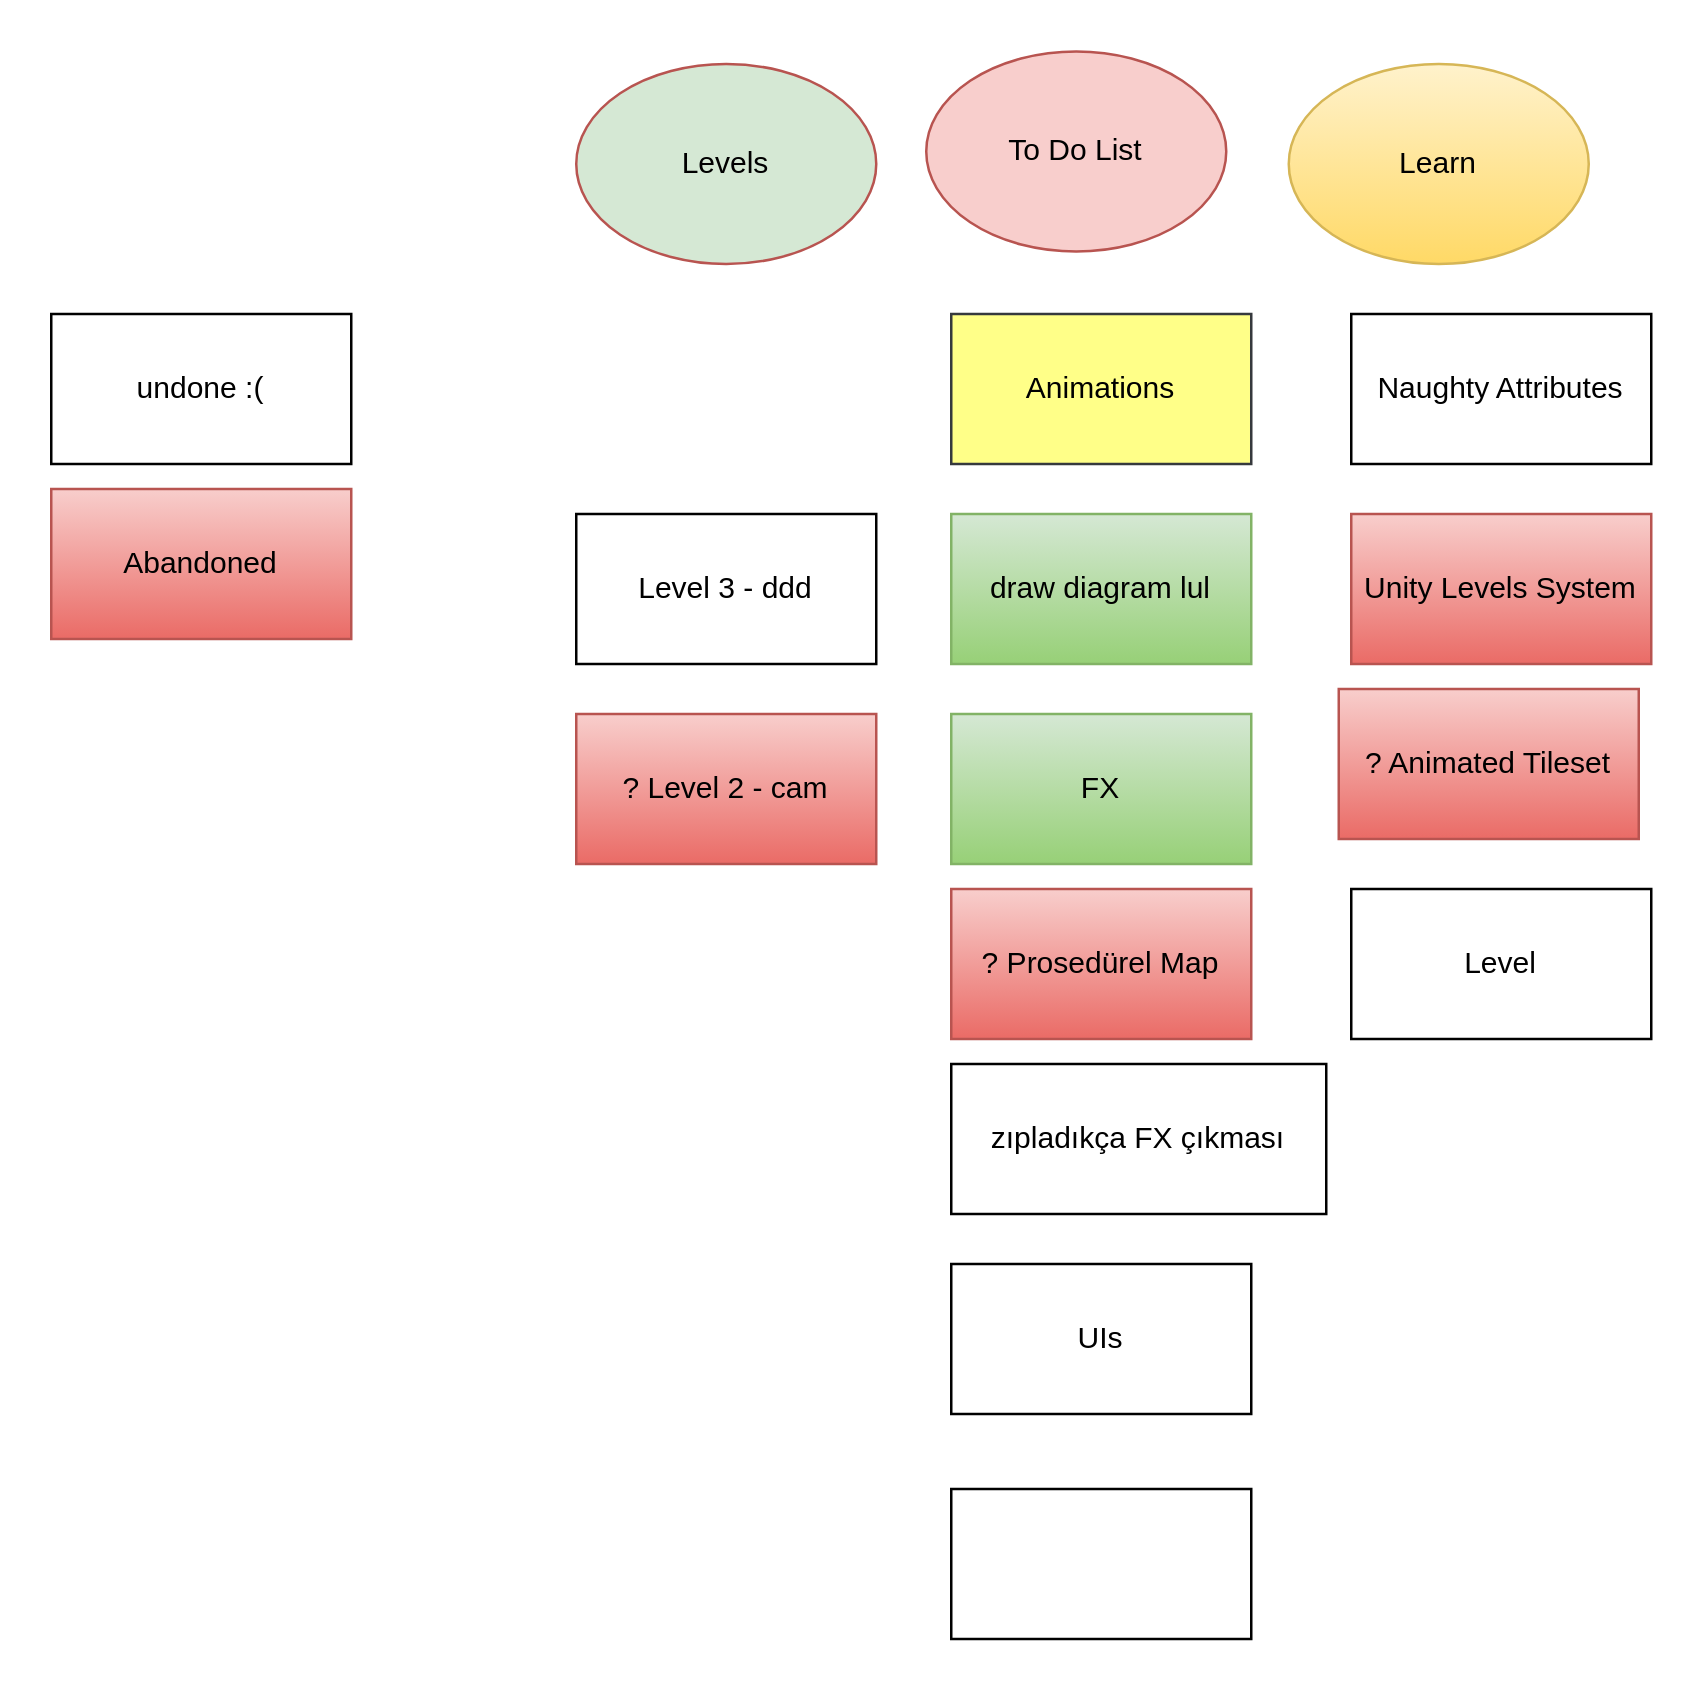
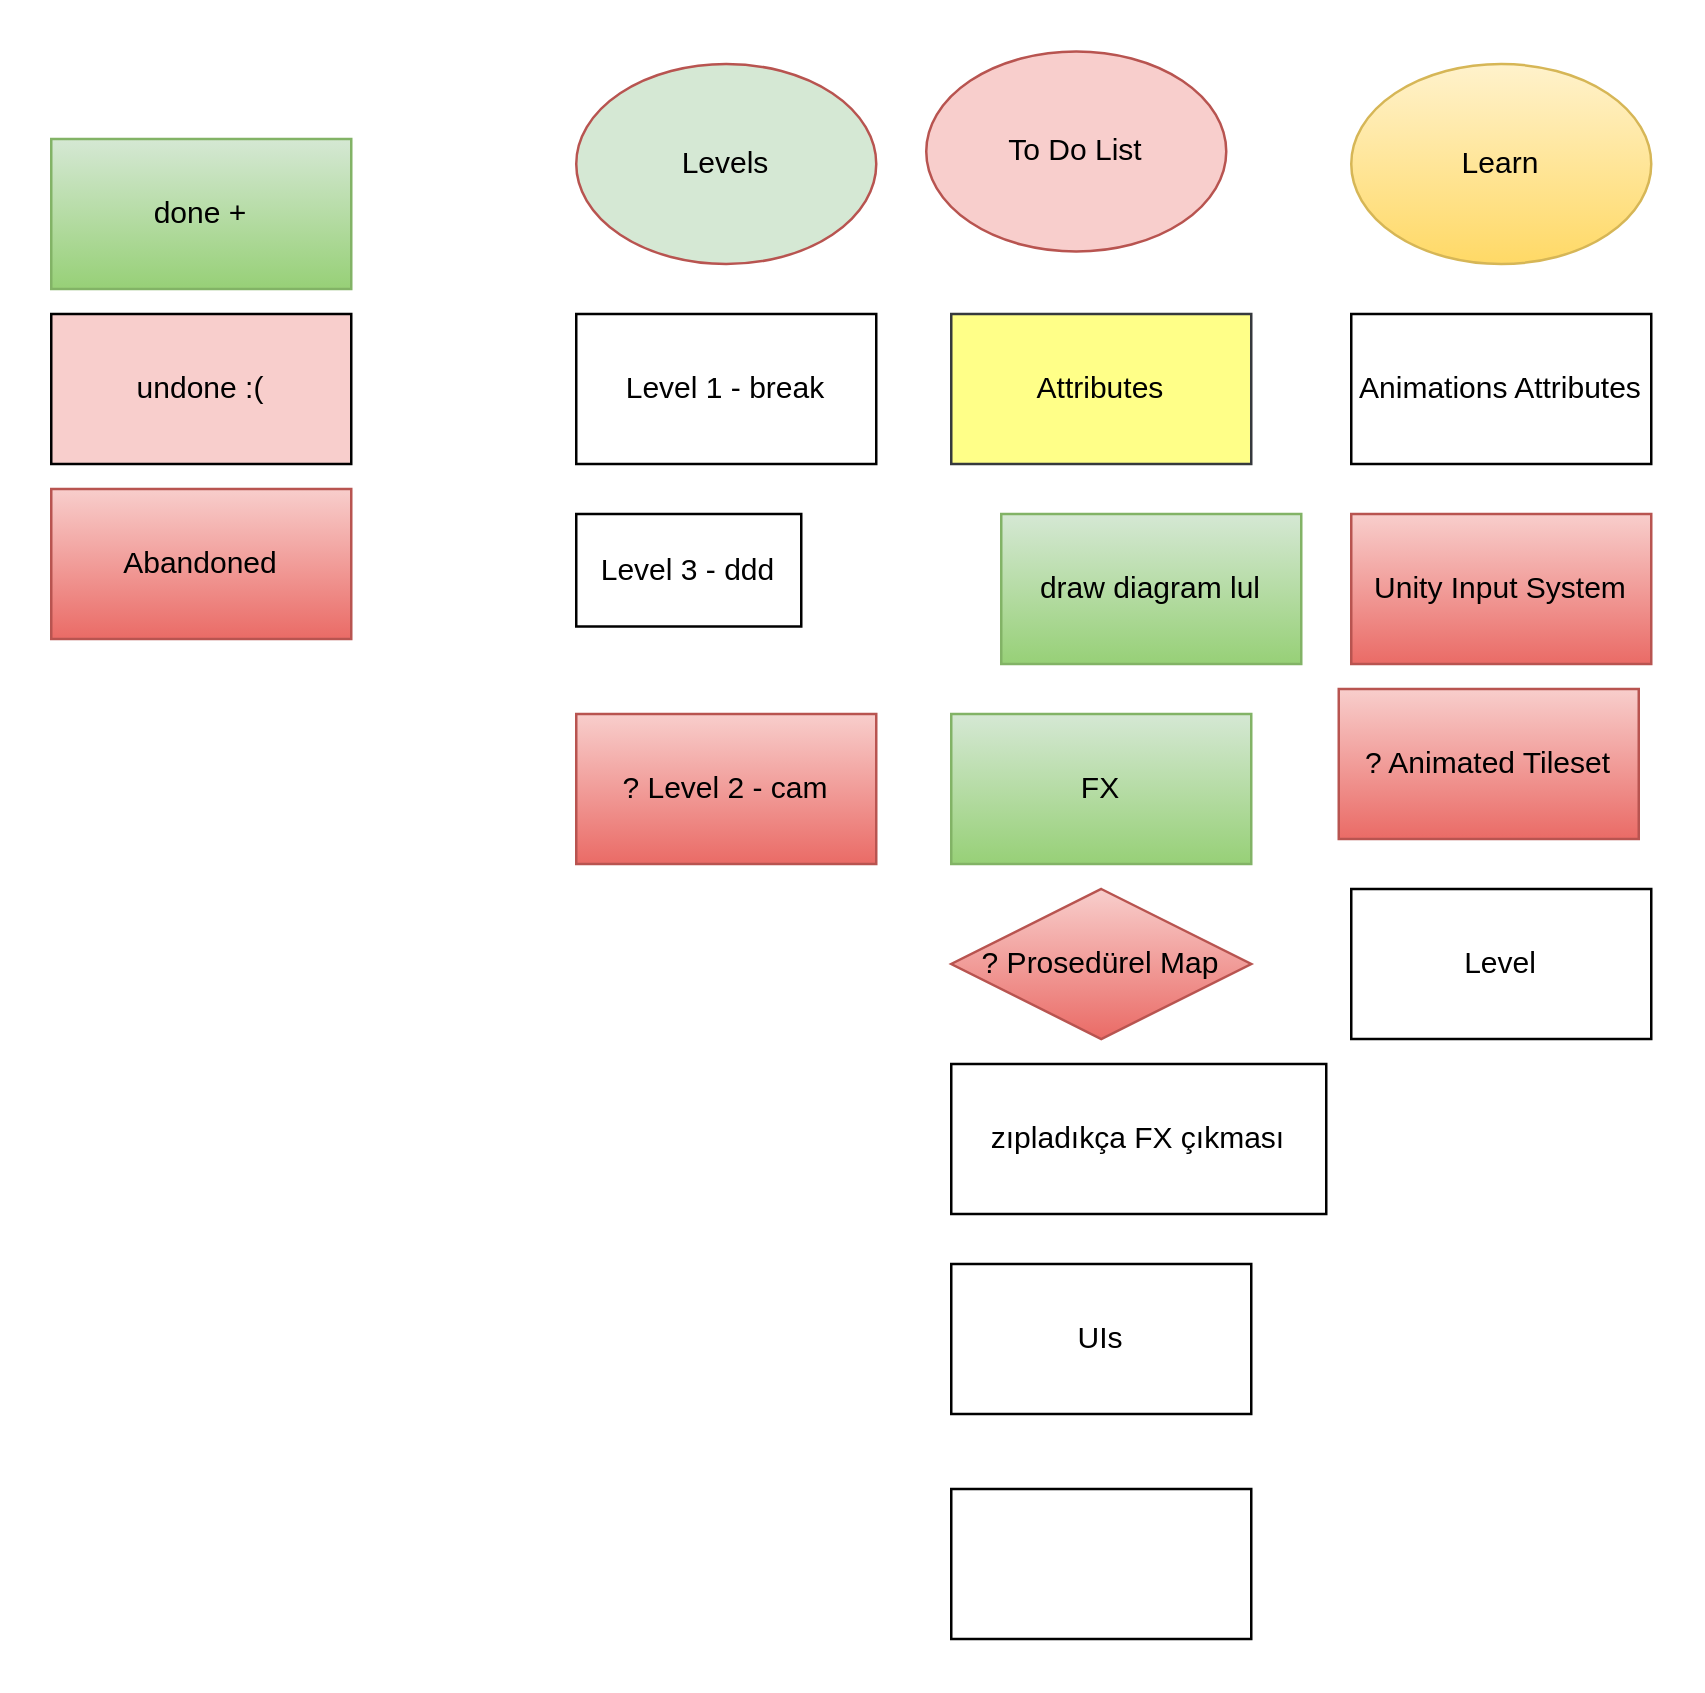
node "Learn": moved (1439, 164) -> (1501, 164)
node "done +": added
node "undone :(": fillcolor #ffffff -> #f8cecc
node "Level 1 - break": added
node "Animations": label "Animations" -> "Attributes"
node "Naughty Attributes": label "Naughty Attributes" -> "Animations Attributes"
node "Level 3 - ddd": size 300x150 -> 225x113
node "draw diagram lul": moved (1101, 589) -> (1151, 589)
node "Unity Levels System": label "Unity Levels System" -> "Unity Input System"
node "? Prosedürel Map": shape rectangle -> diamond
